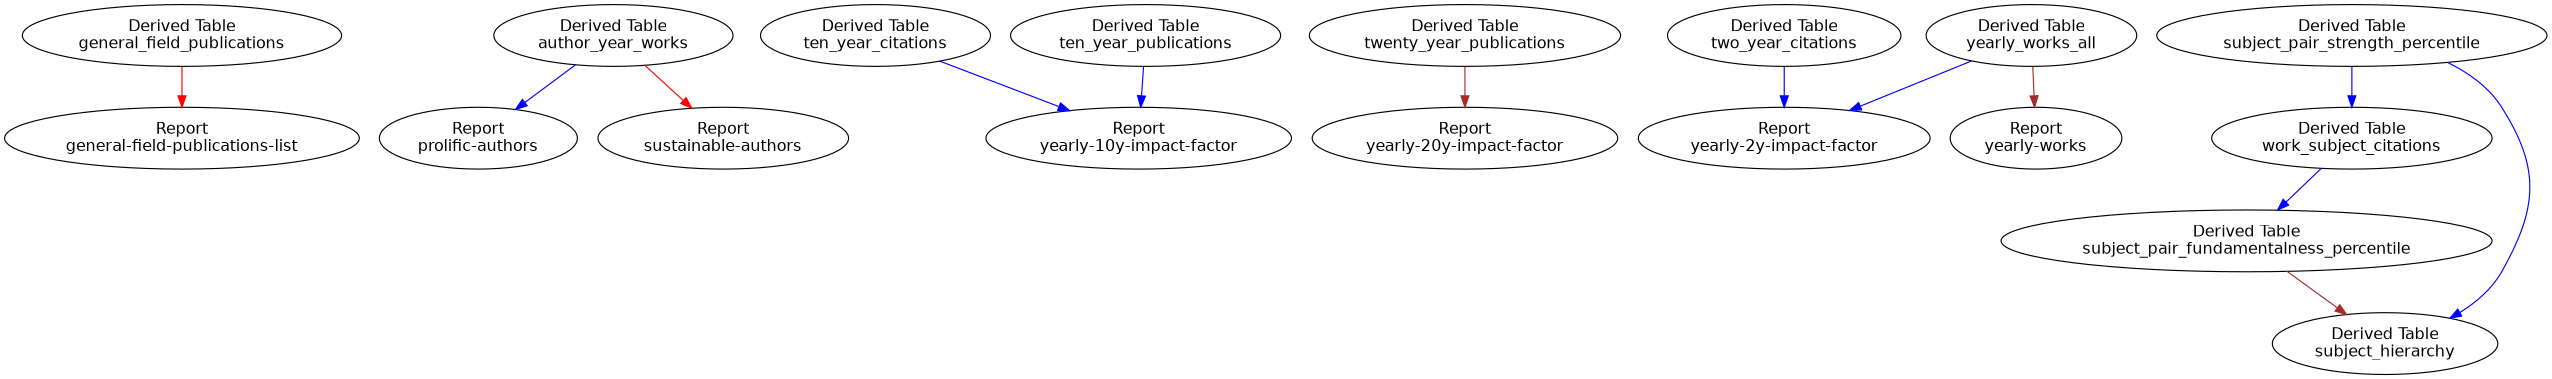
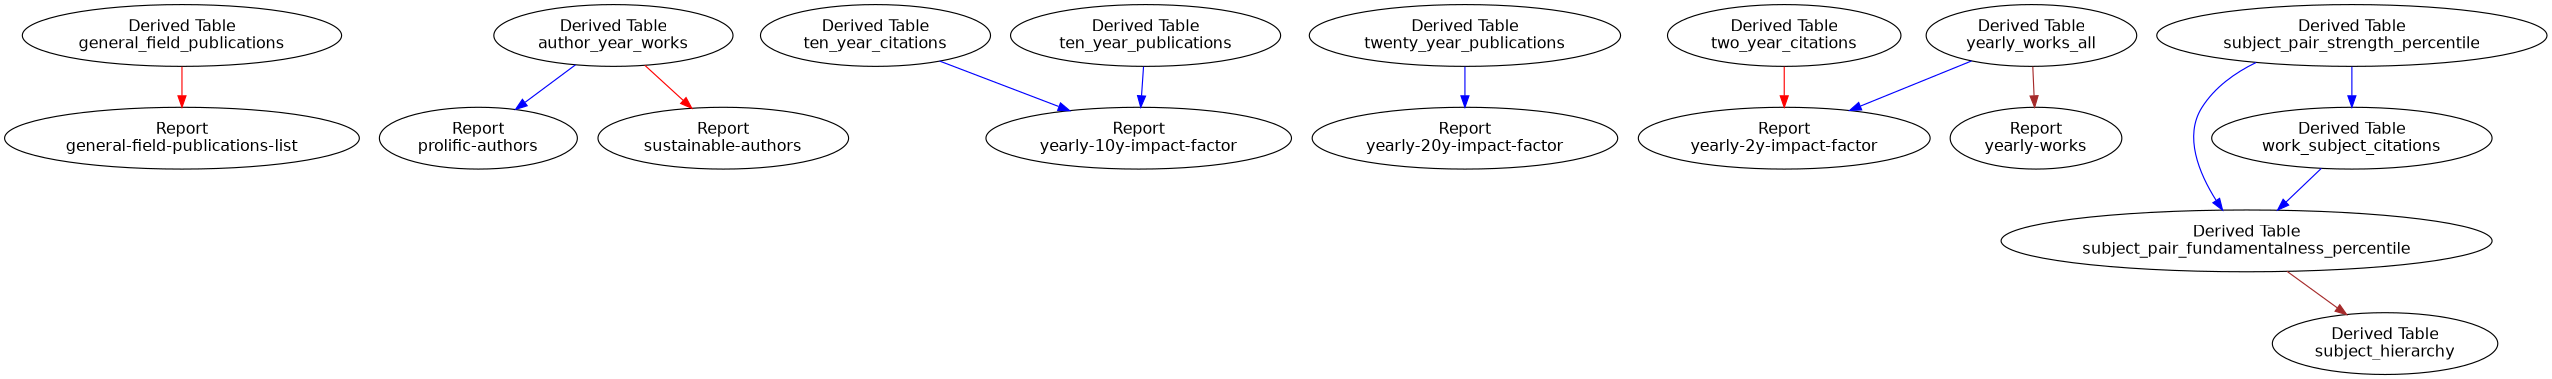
edge "Derived Table twenty_year_publications" -> "Report yearly-20y-impact-factor": color brown -> blue
edge "Derived Table two_year_citations" -> "Report yearly-2y-impact-factor": color blue -> red
edge "Derived Table subject_pair_strength_percentile" -> "Derived Table subject_hierarchy": now "Derived Table subject_pair_strength_percentile" -> "Derived Table subject_pair_fundamentalness_percentile"
